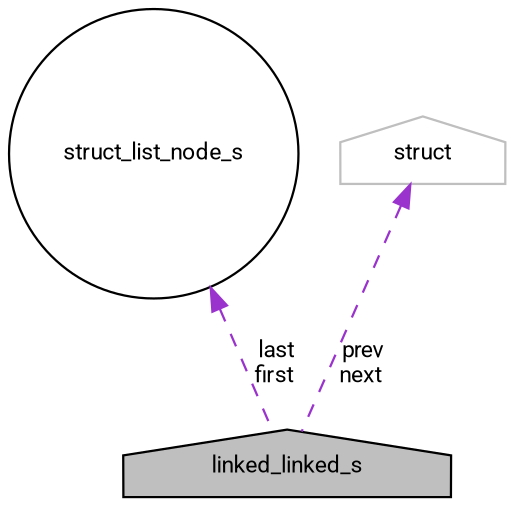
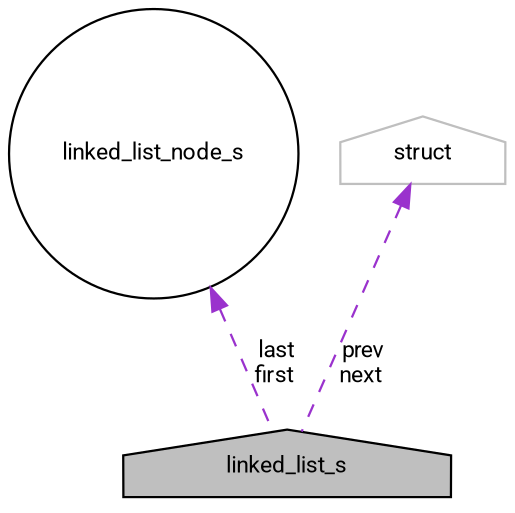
node "struct_list_node_s": label "struct_list_node_s" -> "linked_list_node_s"
node "linked_linked_s": label "linked_linked_s" -> "linked_list_s"
